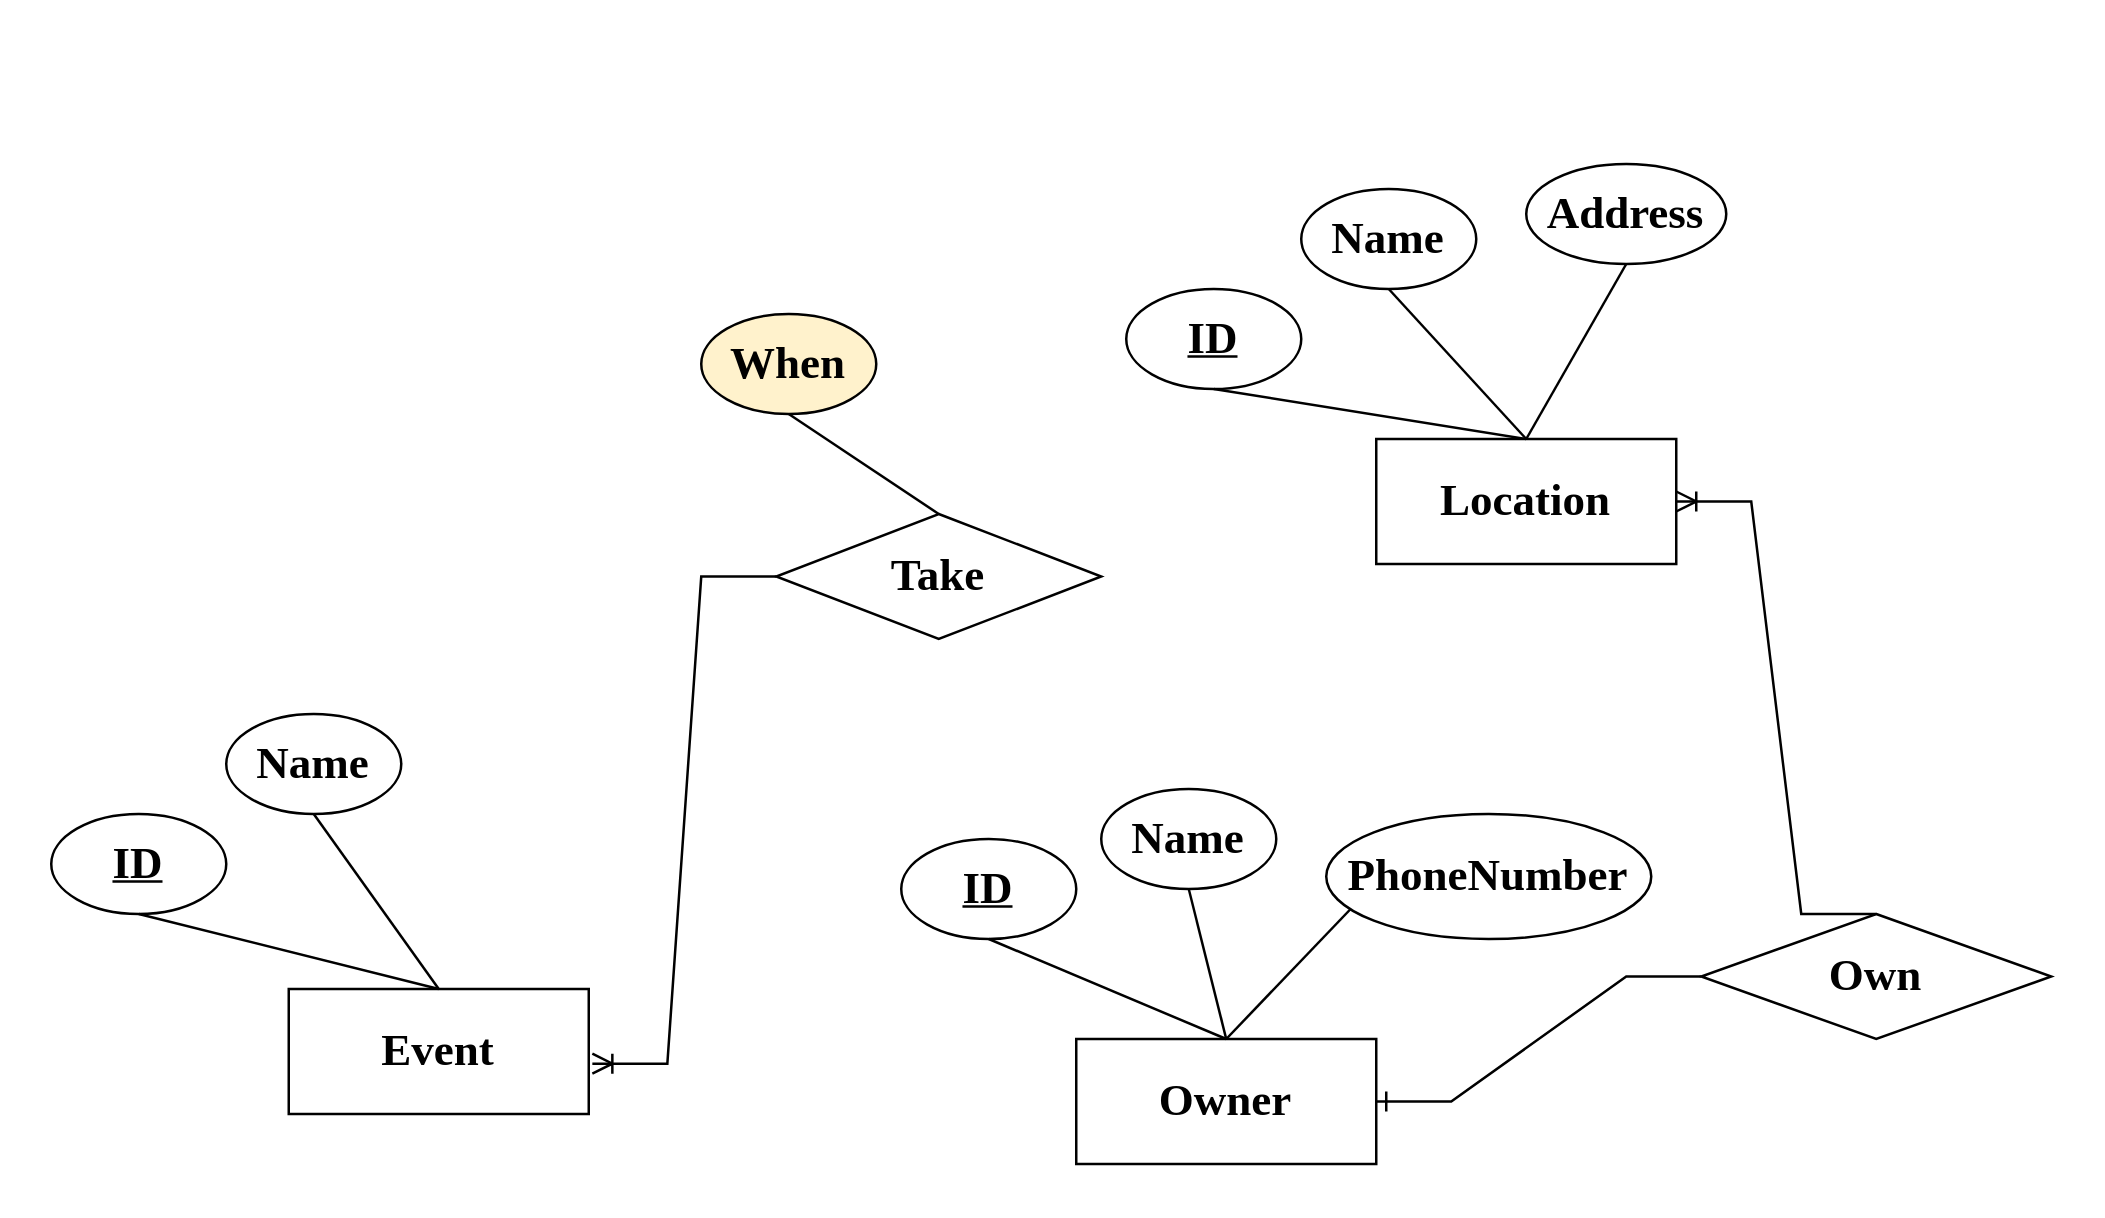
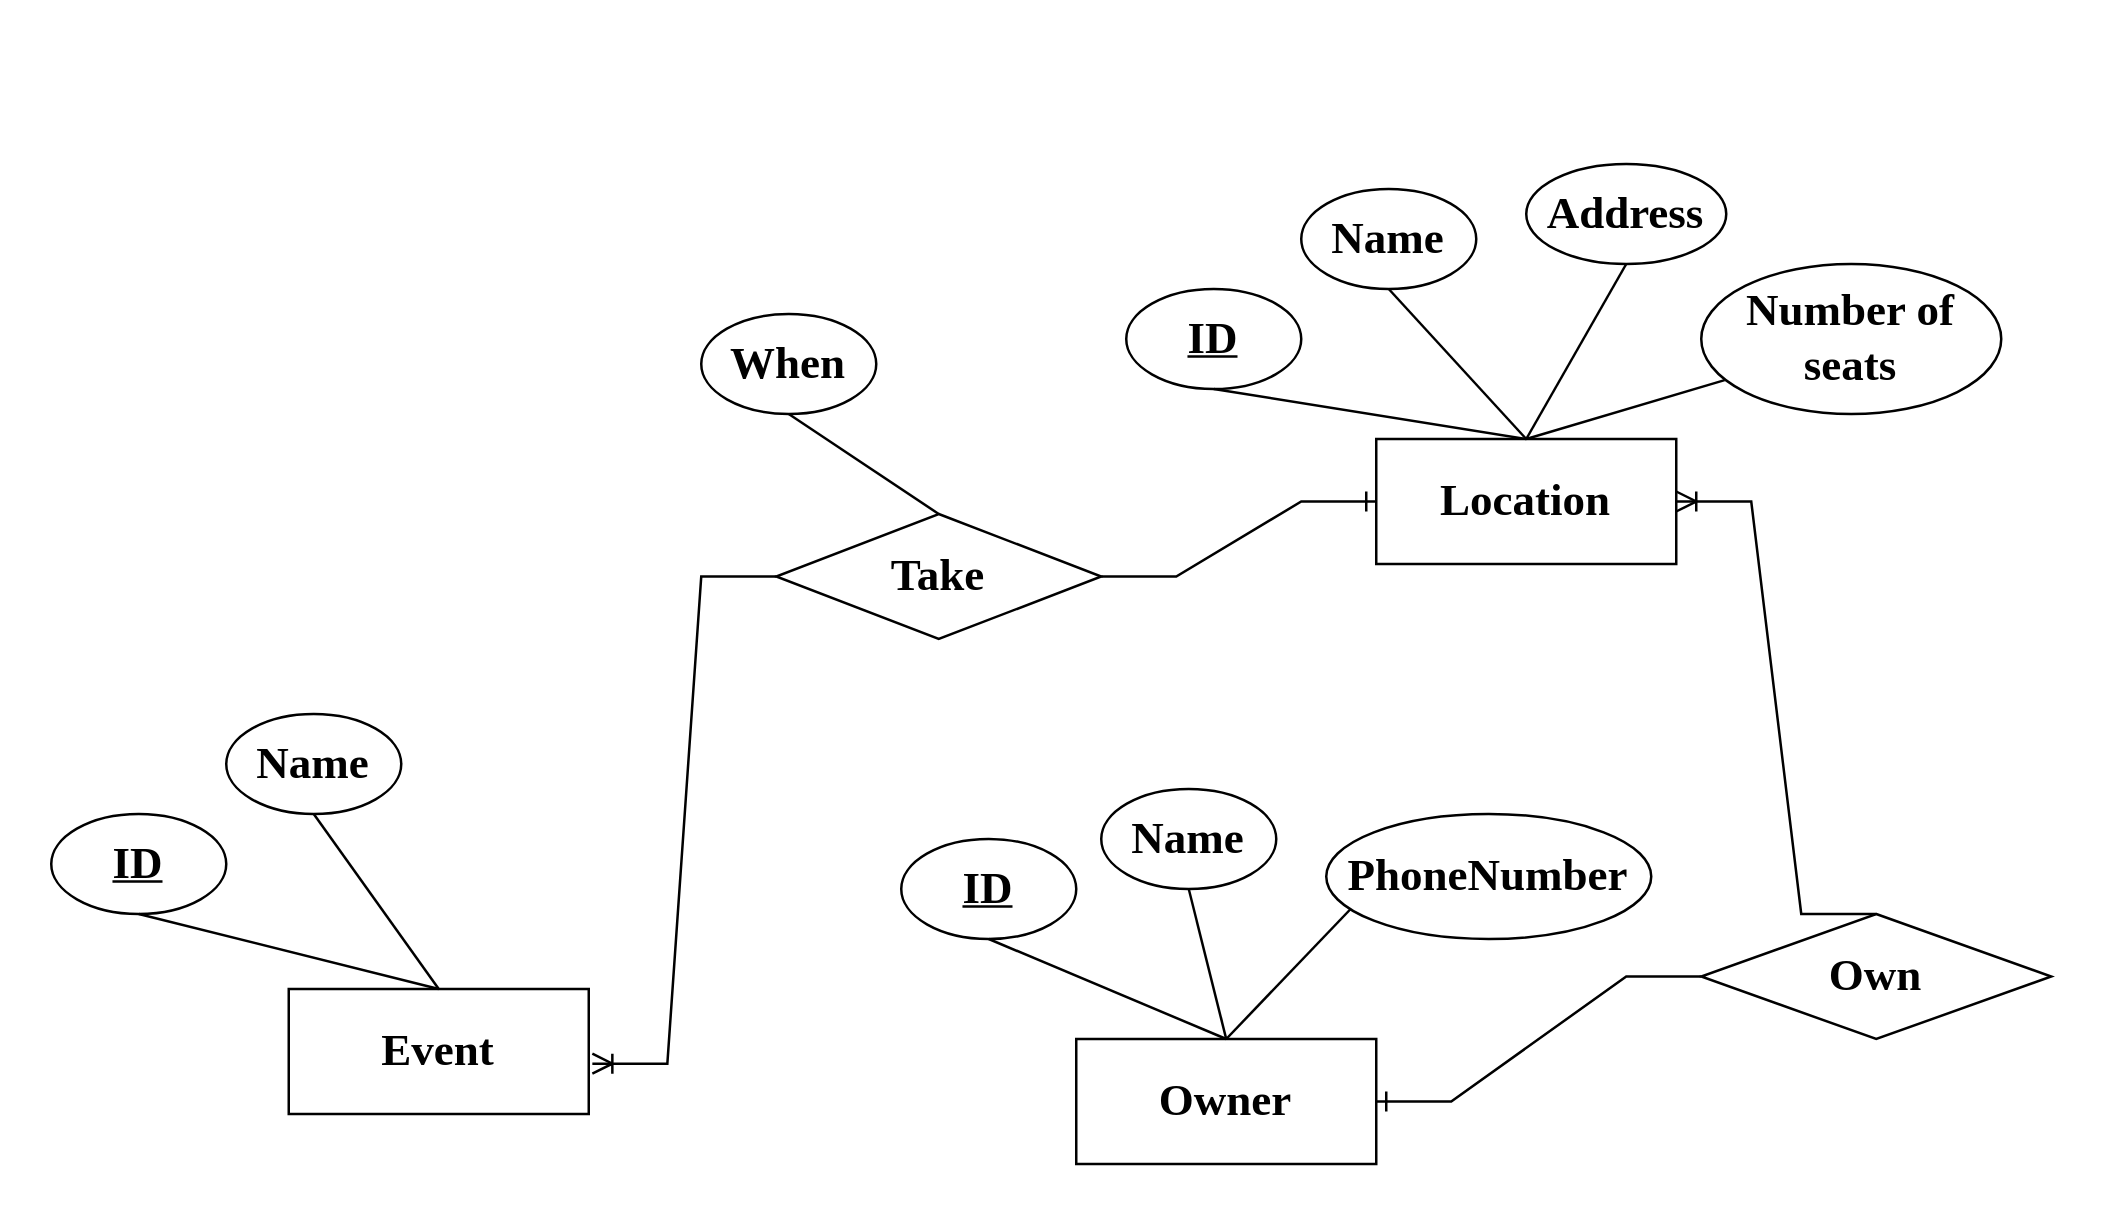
node "Number of seats": added
node "When": fillcolor #fff2cc -> #ffffff
edge "Number of seats" -- "Location": added
edge "Take" -> "Location": added
